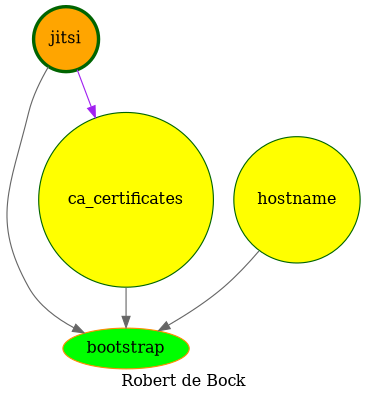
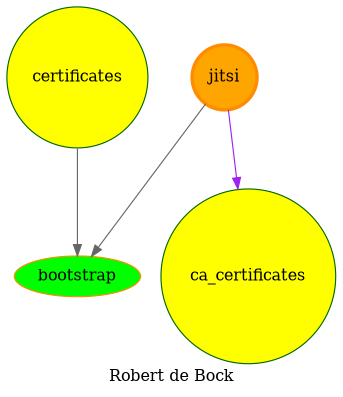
node "jitsi": color darkgreen -> darkorange
node "hostname": label "hostname" -> "certificates"
edge "ca_certificates" -> "bootstrap": removed
